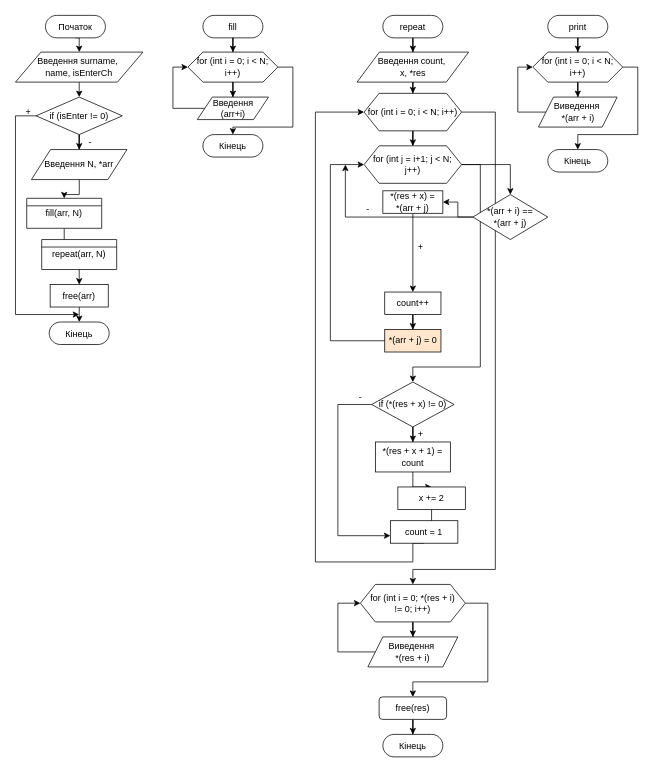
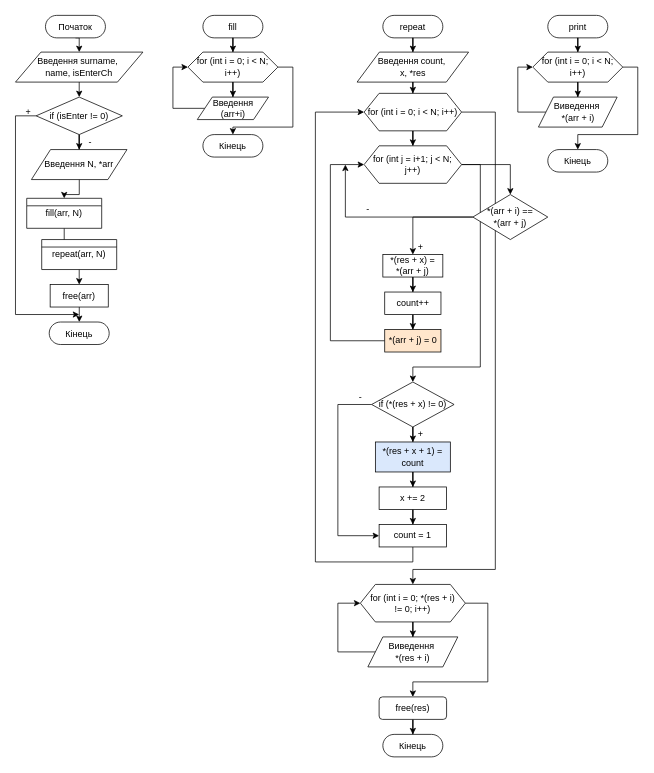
node "*(res + x) = *(arr + j)": moved (413, 202) -> (413, 266)
node "*(res + x + 1) = count": fillcolor #ffffff -> #dae8fc
node "x += 2": moved (432, 498) -> (413, 498)
node "count = 1": moved (424, 532) -> (413, 536)
